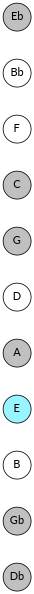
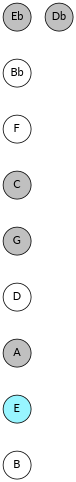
node "Gb": removed
